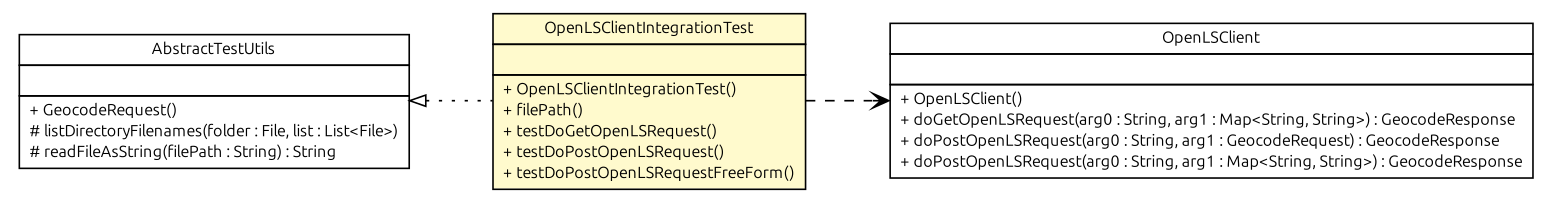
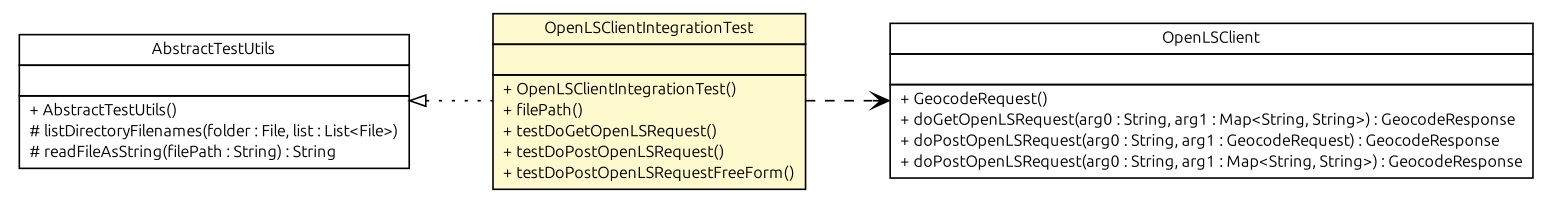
node "OpenLSClient": text "+ OpenLSClient()" -> "+ GeocodeRequest()"
node "AbstractTestUtils": text "+ GeocodeRequest()" -> "+ AbstractTestUtils()"
